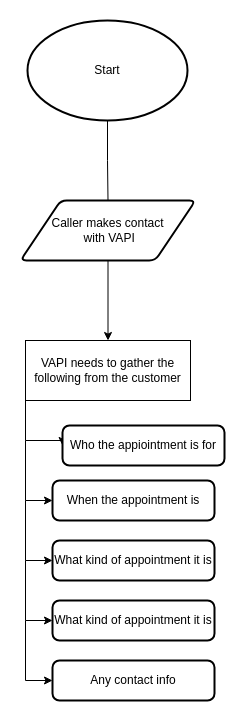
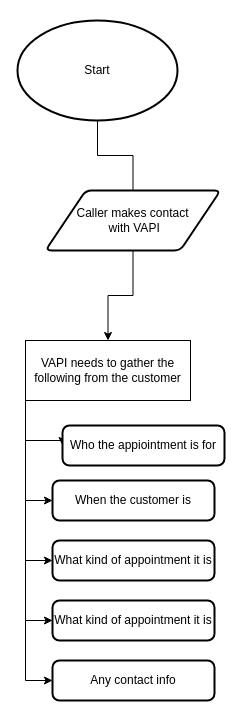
node "Start": moved (108, 71) -> (98, 71)
node "Caller makes contact with VAPI": moved (108, 231) -> (133, 221)
node "When the appointment is": label "When the appointment is" -> "When the customer is"
